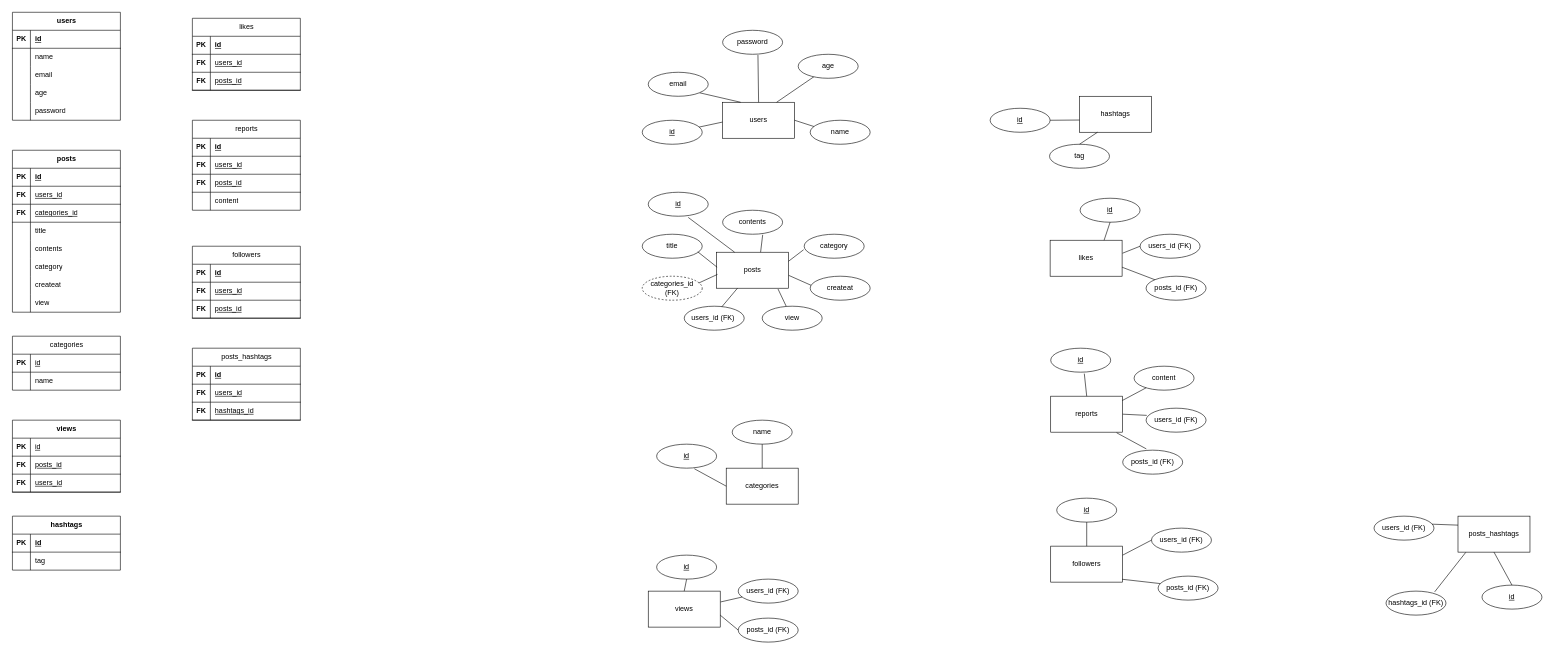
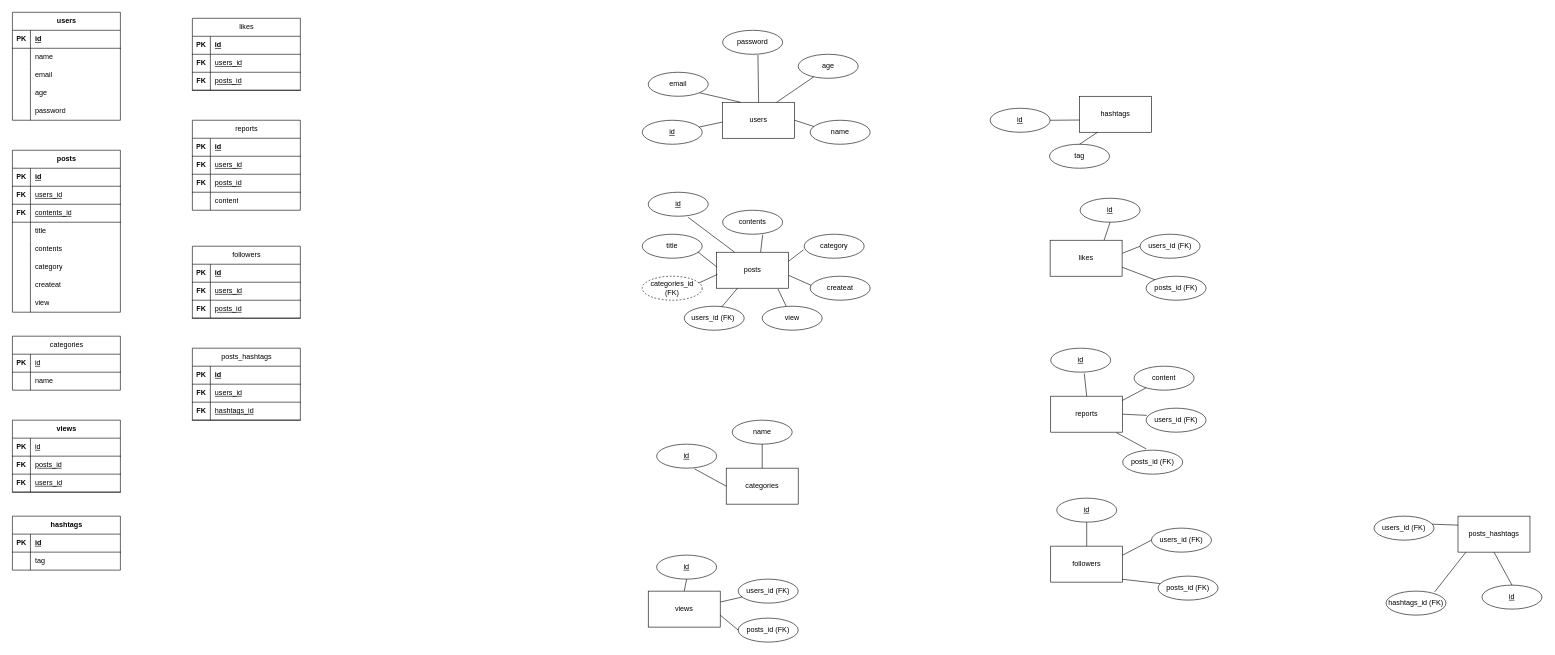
node "categories_id": label "categories_id" -> "contents_id"
